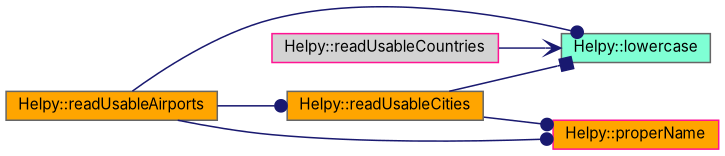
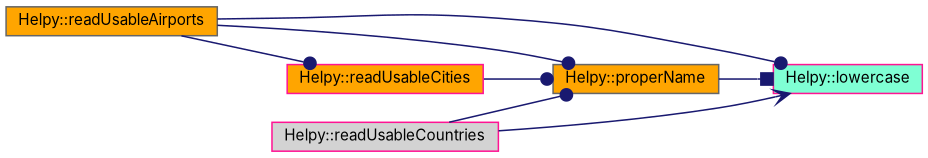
node "Helpy::lowercase": color gray40 -> deeppink
edge "Helpy::readUsableCities" -> "Helpy::lowercase": now "Helpy::properName" -> "Helpy::lowercase"
node "Helpy::readUsableCities": color gray40 -> deeppink
edge "Helpy::readUsableCountries" -> "Helpy::properName": added
node "Helpy::properName": color deeppink -> gray40
